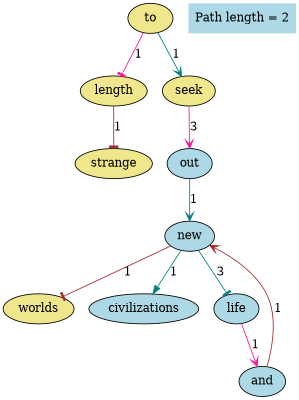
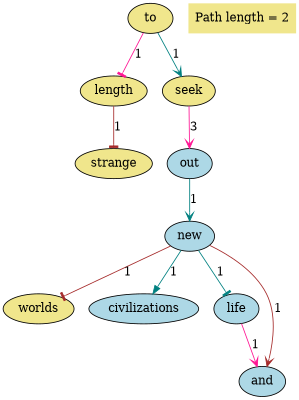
node "Path length = 2": fillcolor lightblue -> khaki
edge "new" -> "life": label "3" -> "1"
edge "and" -> "new": reversed
